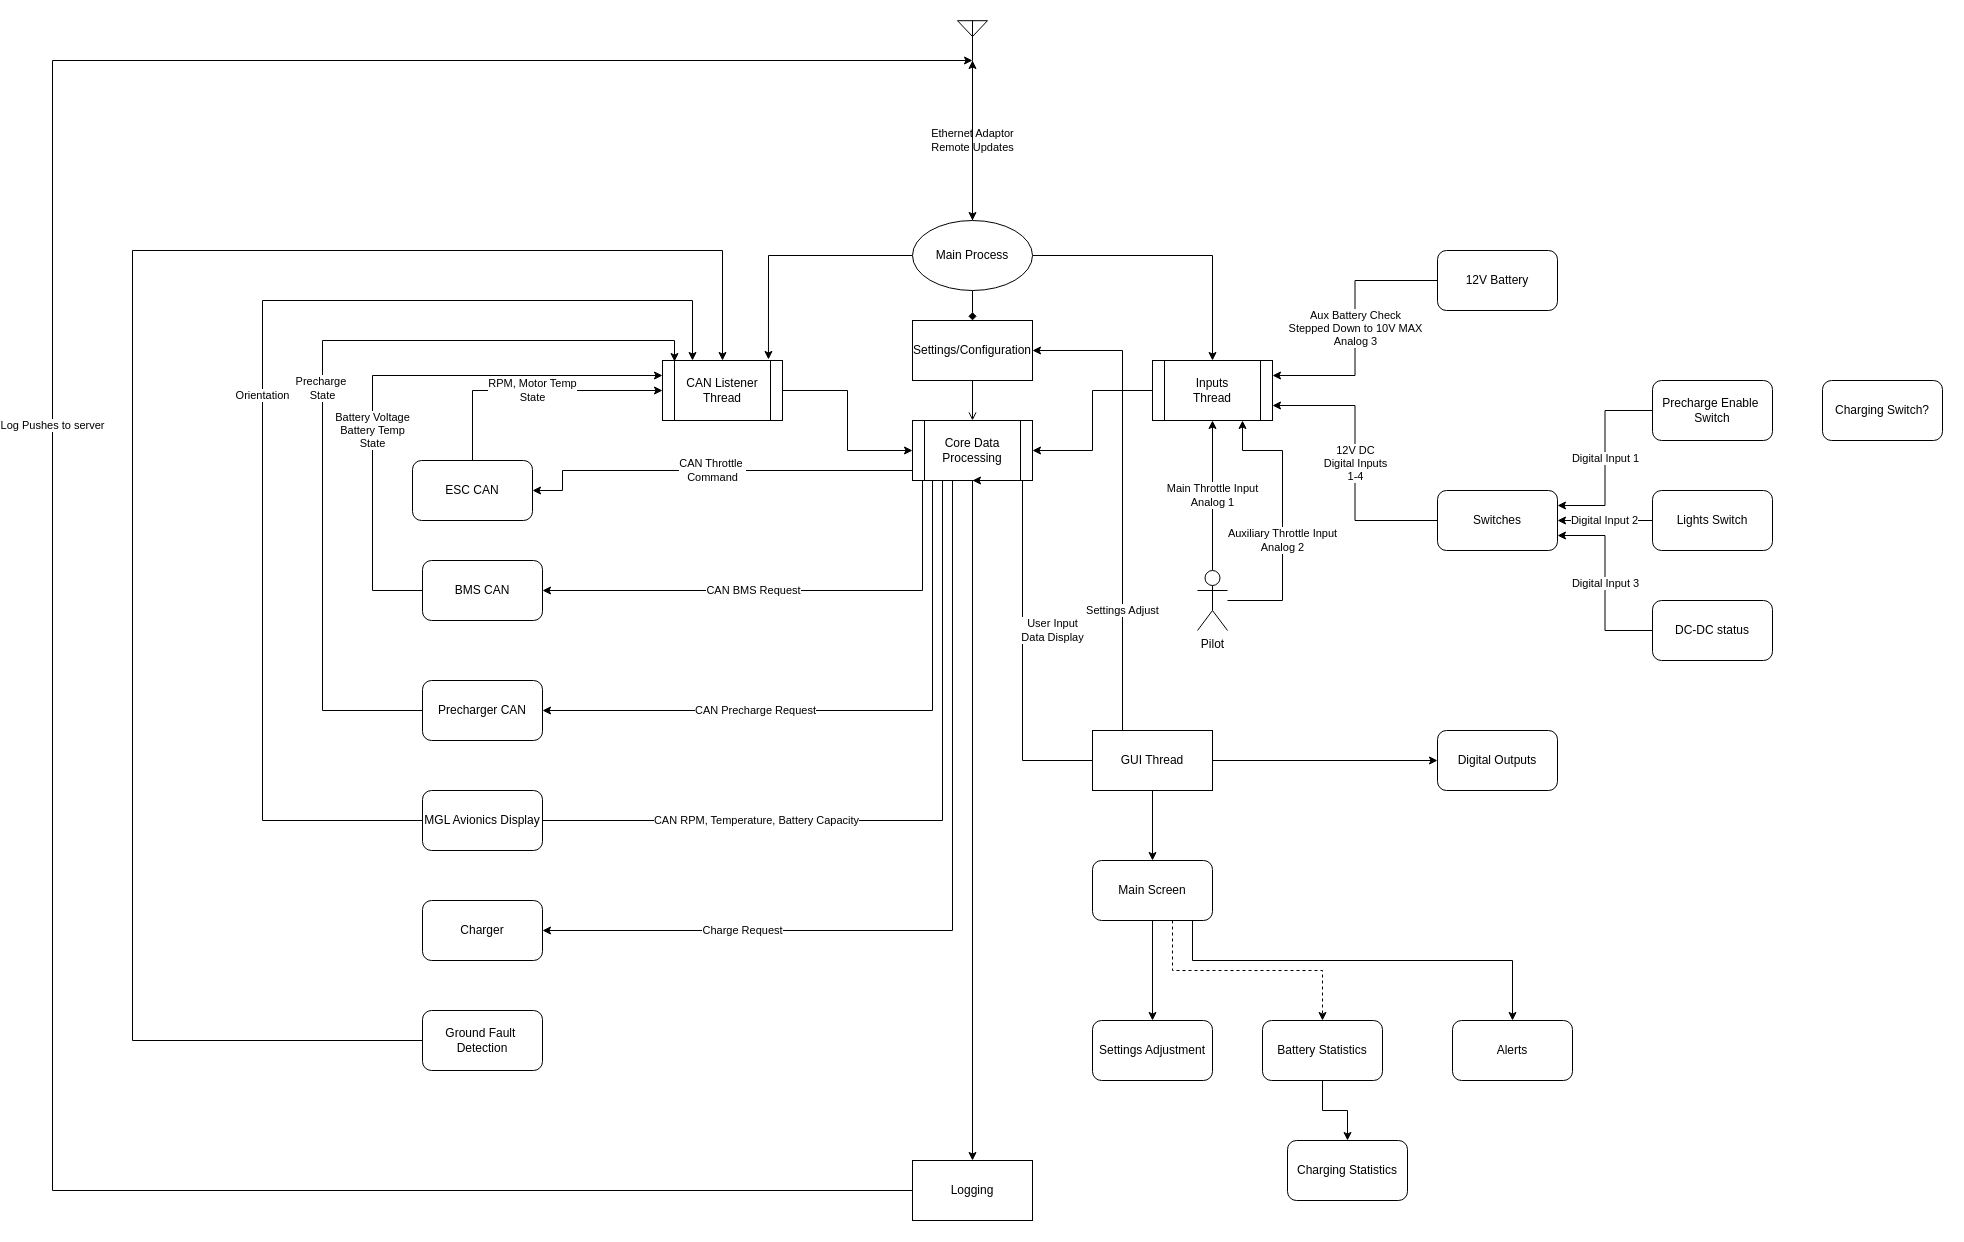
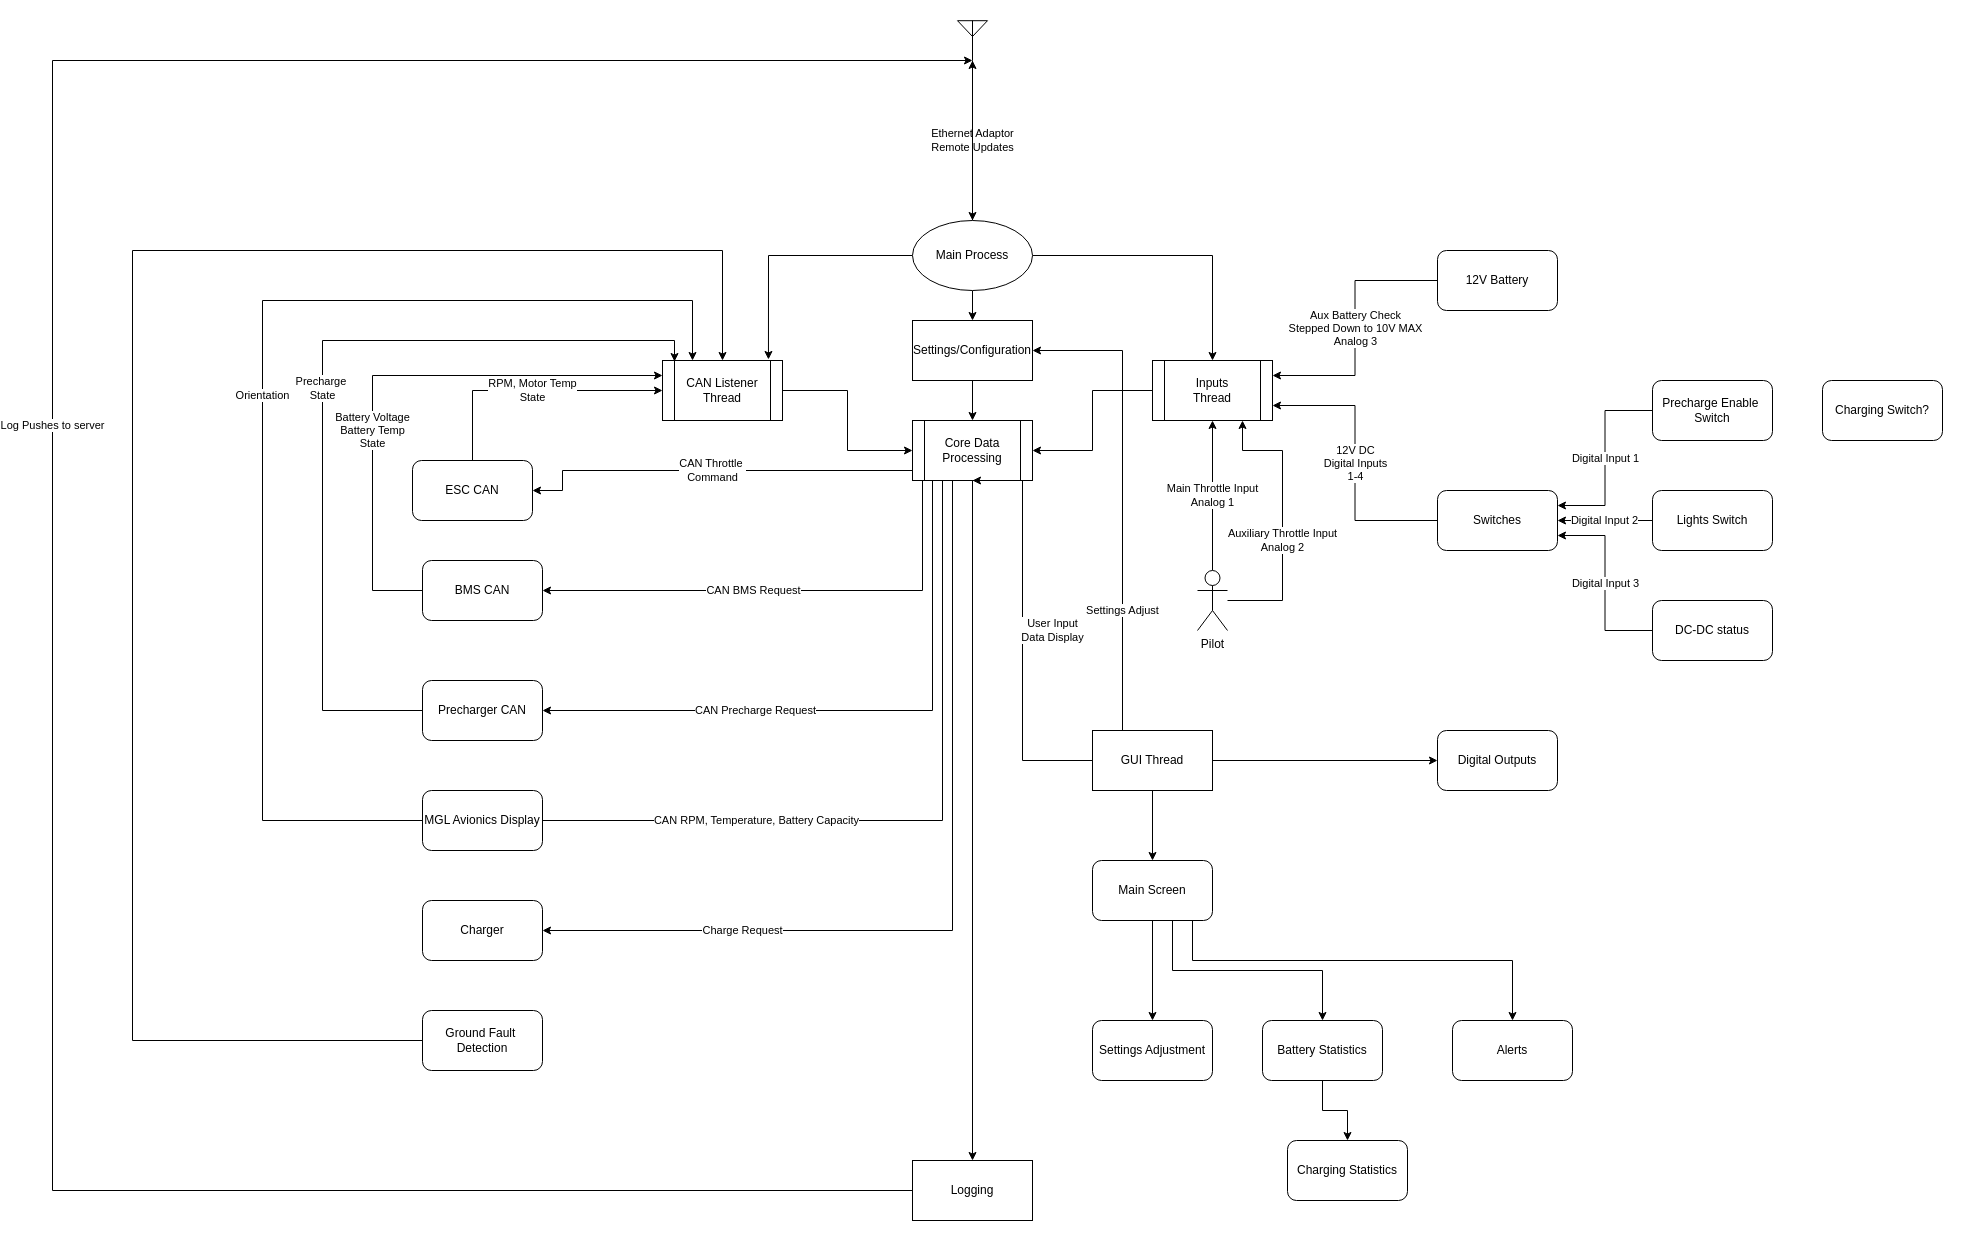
edge "Main Process" -> "Settings/Configuration": arrowhead diamond -> classic
edge "Settings/Configuration" -> "Core Data Processing": arrowhead open -> classic
edge "Main Screen" -> "Battery Statistics": style dashed -> solid
